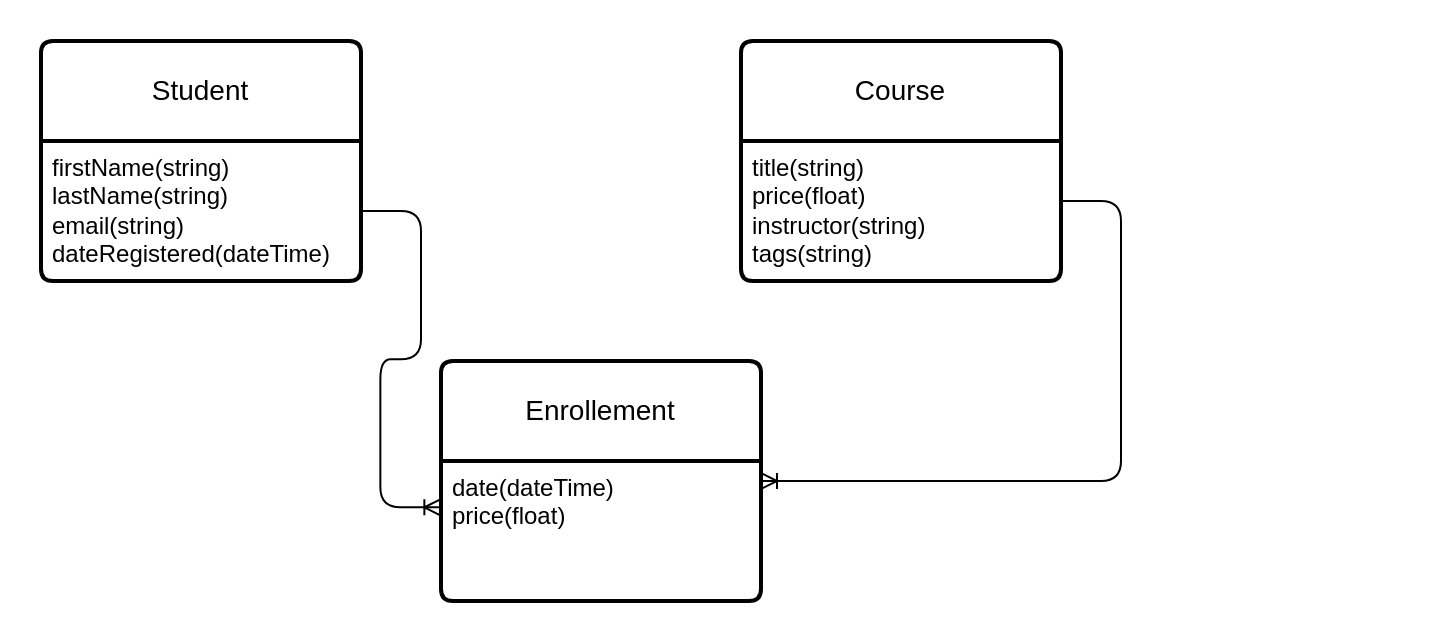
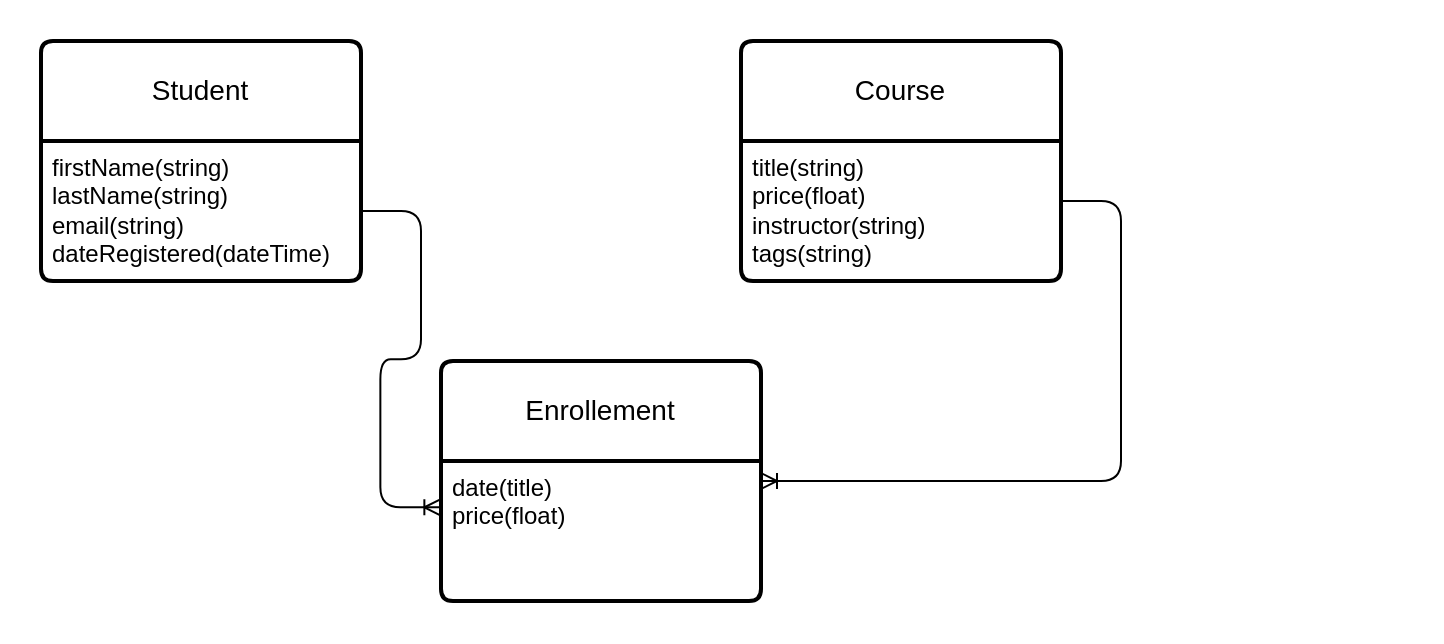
node "date(dateTime) price(float)": label "date(dateTime) price(float)" -> "date(title) price(float)"
